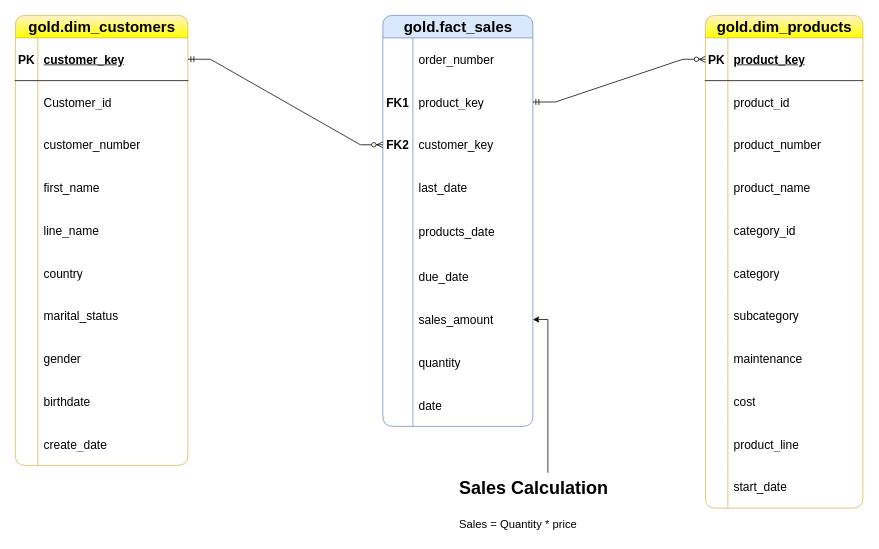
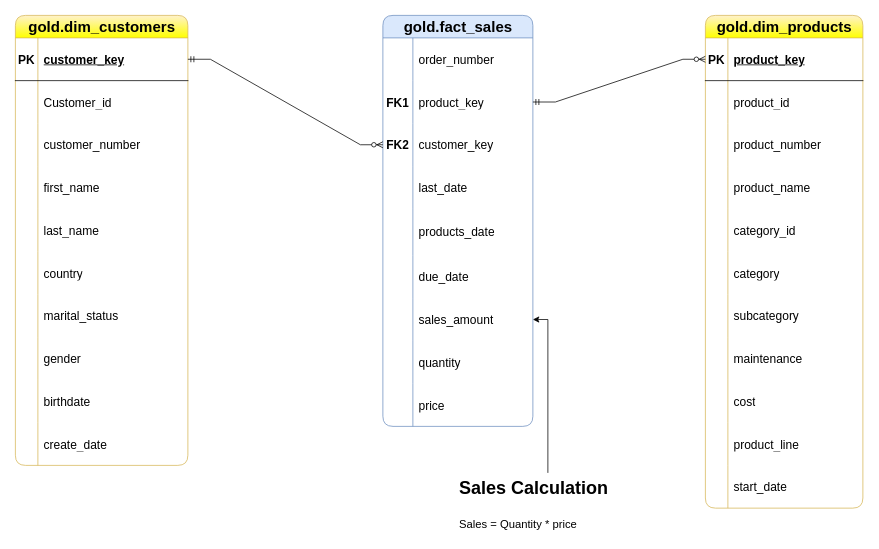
node "line_name": label "line_name" -> "last_name"
node "date": label "date" -> "price"
